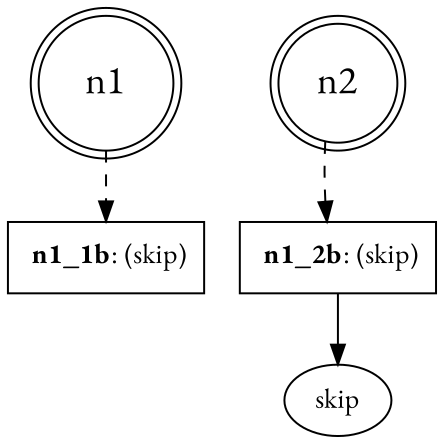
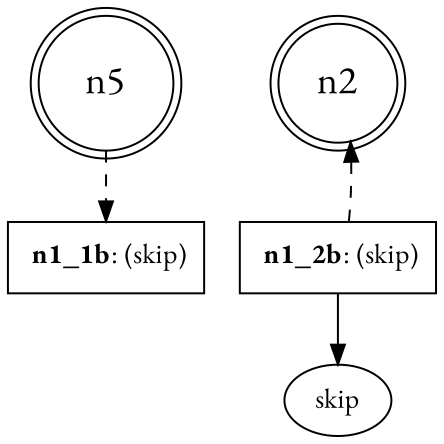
node "n1": label "n1" -> "n5"
edge "n2" -> "n1_2b": reversed
